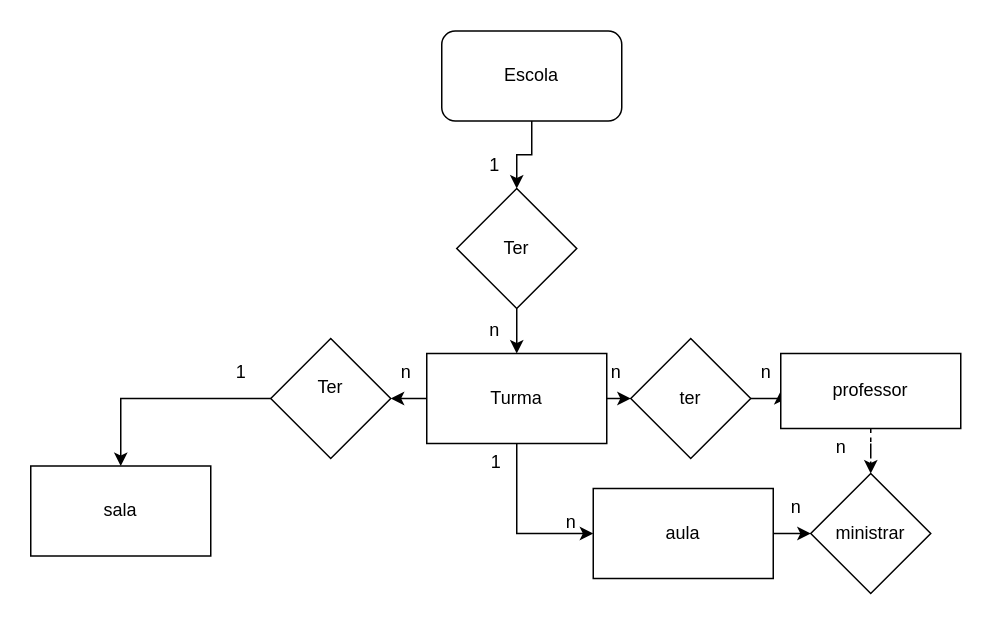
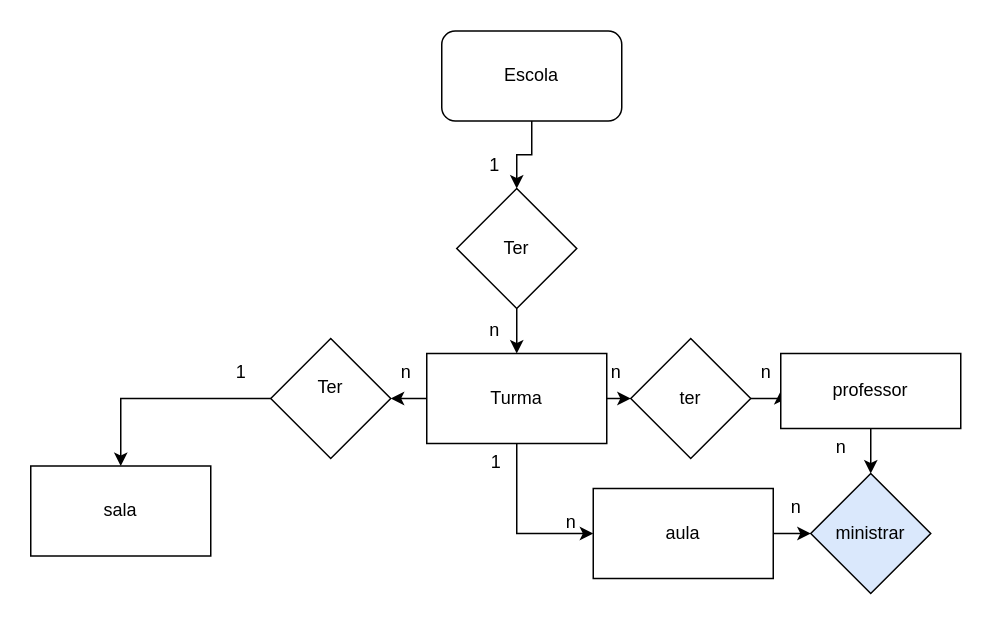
edge "professor" -> "ministrar": style dashed -> solid
node "ministrar": fillcolor #ffffff -> #dae8fc
